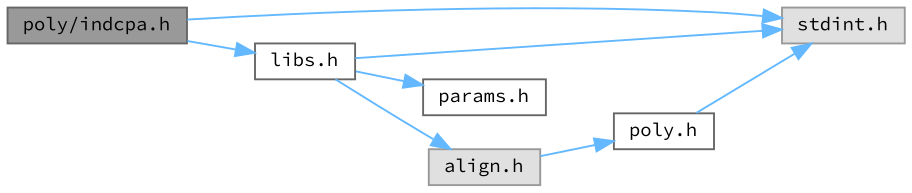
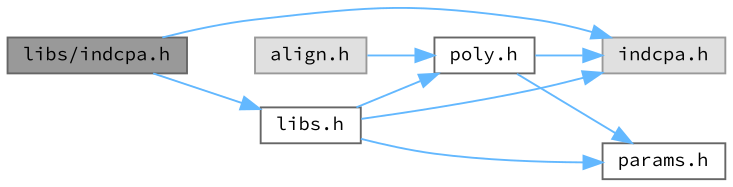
node "poly/indcpa.h": label "poly/indcpa.h" -> "libs/indcpa.h"
node "stdint.h": label "stdint.h" -> "indcpa.h"
edge "poly.h" -> "params.h": added
edge "libs.h" -> "align.h": now "libs.h" -> "poly.h"
